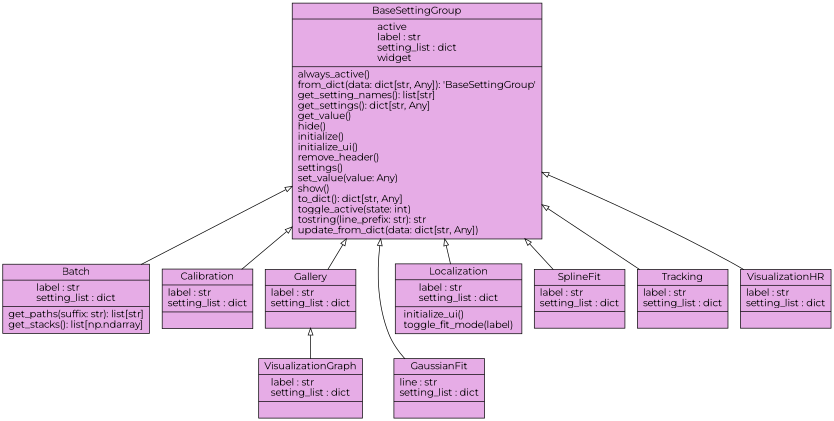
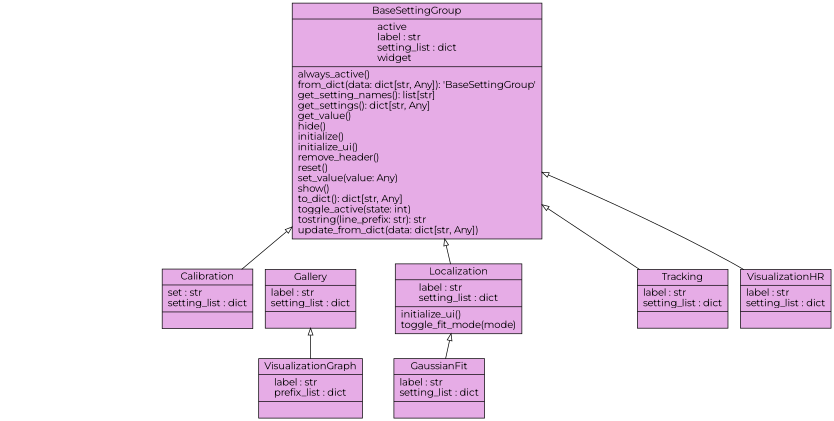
node "BaseSettingGroup": text "settings()" -> "reset()"
edge "Gallery" -> "BaseSettingGroup": removed
node "Calibration": text "label : str" -> "set : str"
node "Batch": removed
node "SplineFit": removed
edge "GaussianFit" -> "BaseSettingGroup": now "GaussianFit" -> "Localization"
node "Localization": text "toggle_fit_mode(label)" -> "toggle_fit_mode(mode)"
node "GaussianFit": text "line : str" -> "label : str"
node "VisualizationGraph": text "setting_list : dict" -> "prefix_list : dict"
